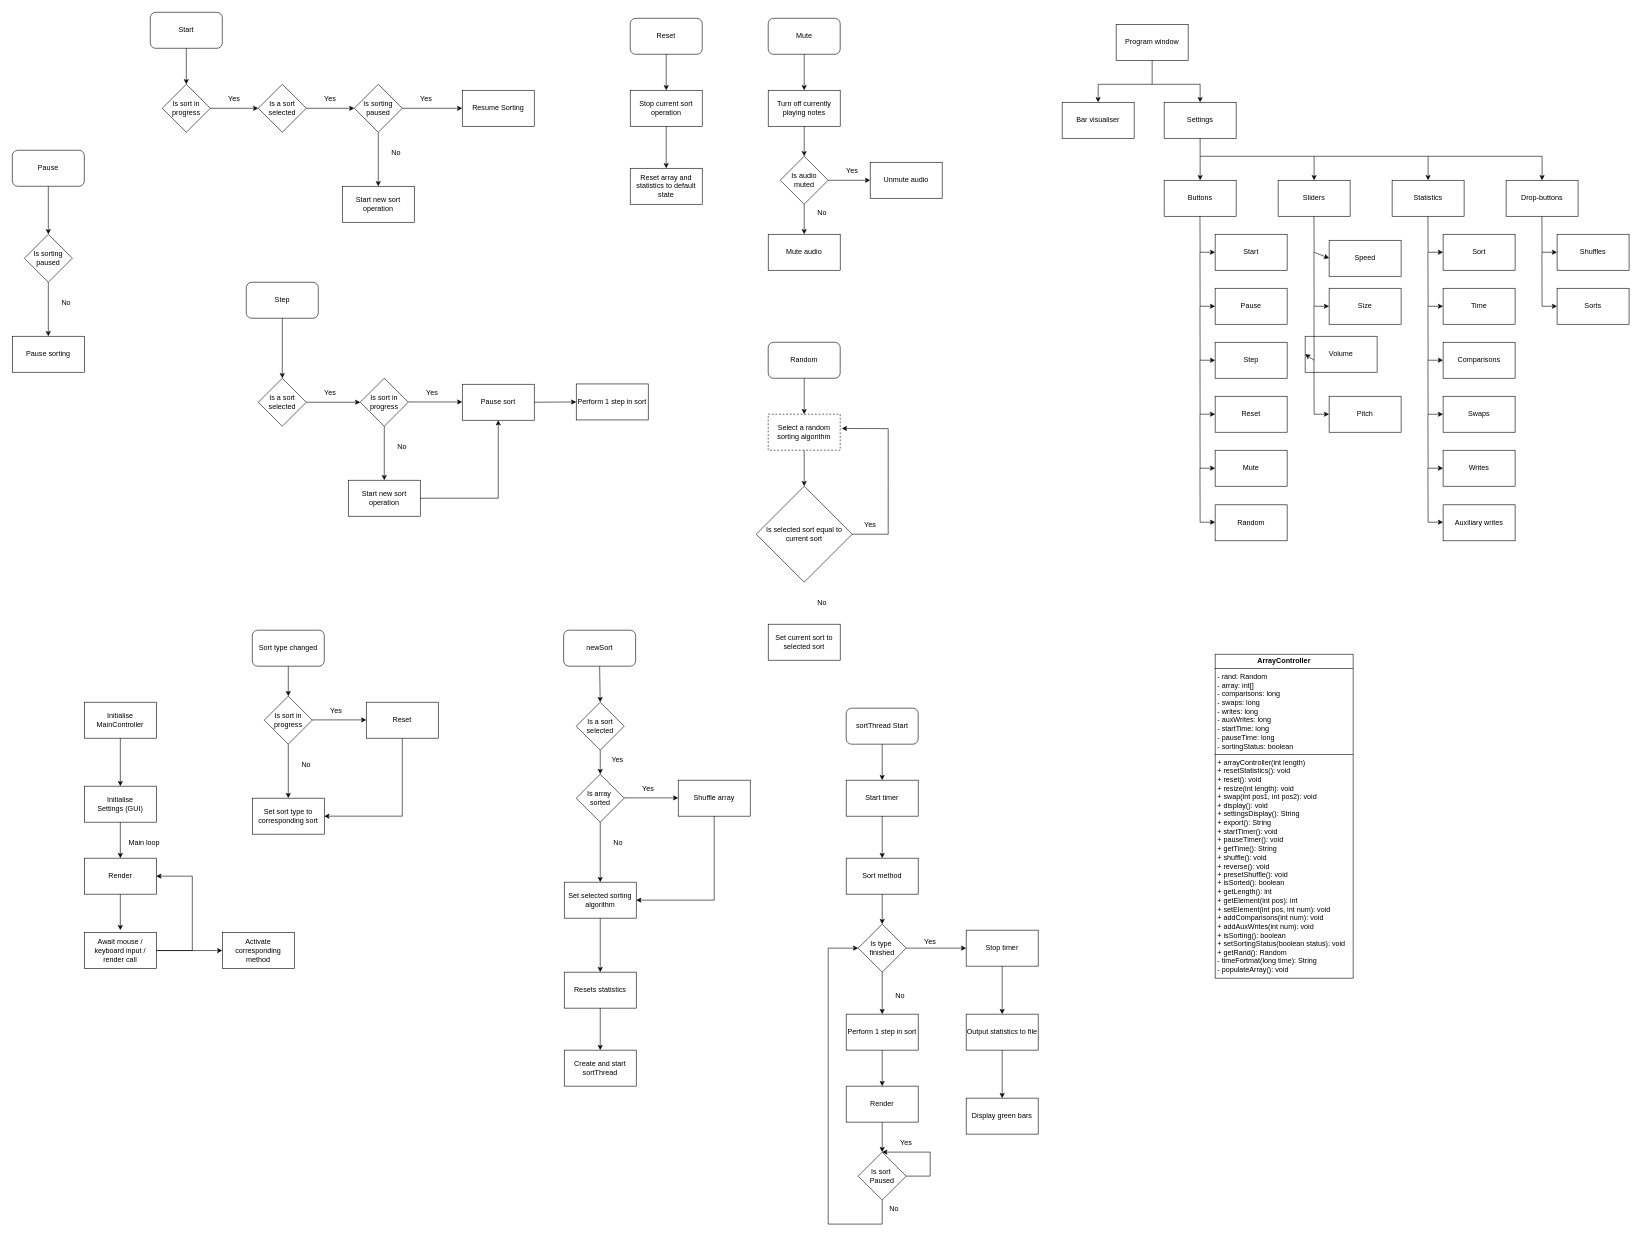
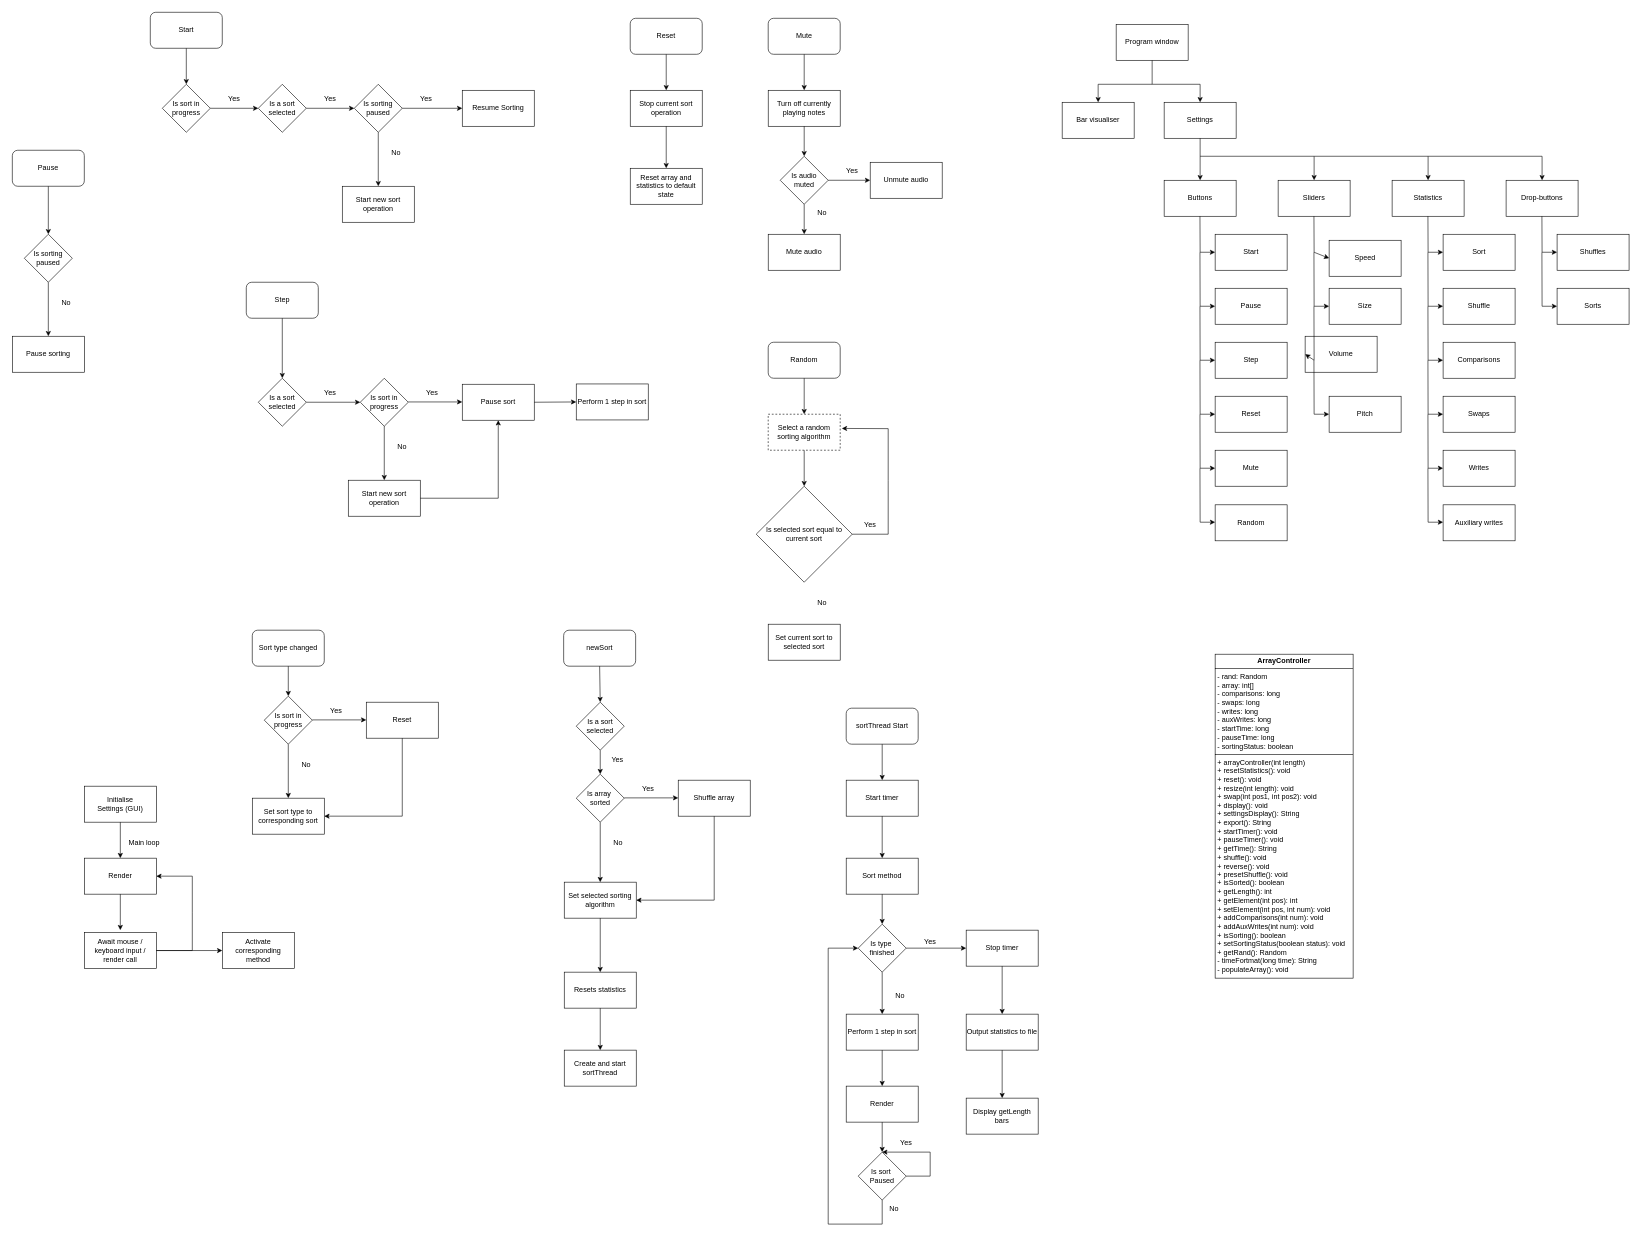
node "Time": label "Time" -> "Shuffle"
node "Initialise MainController": removed
edge "Initialise MainController" -> "Initialise Settings (GUI)": removed
node "Display green bars": label "Display green bars" -> "Display getLength bars"
